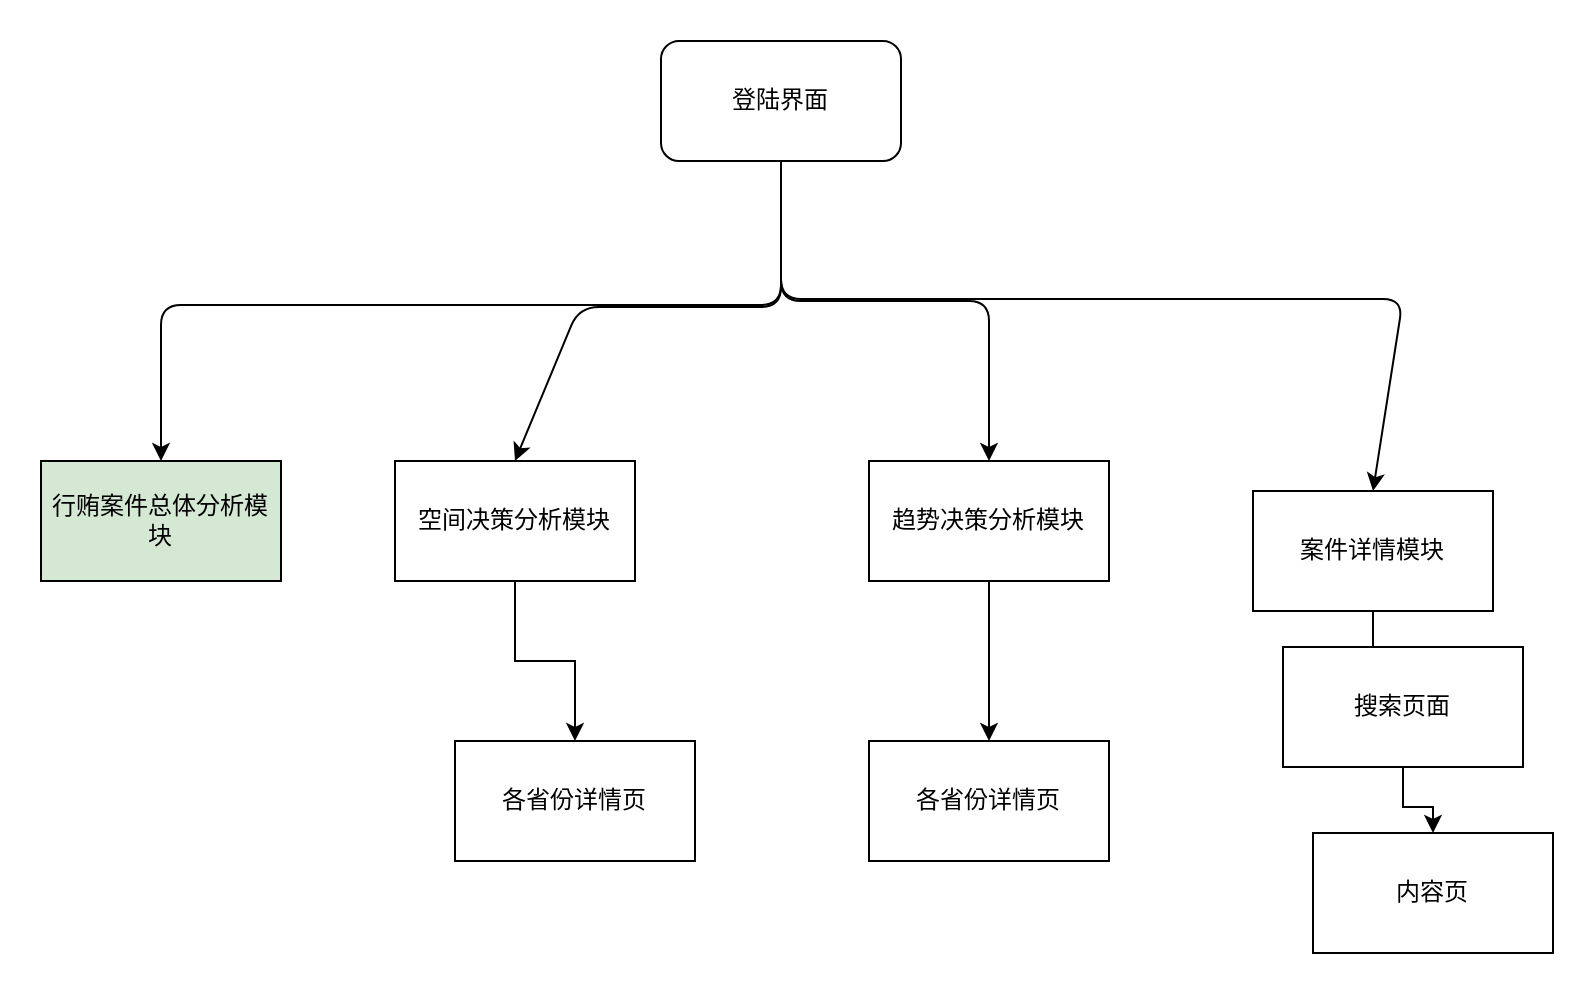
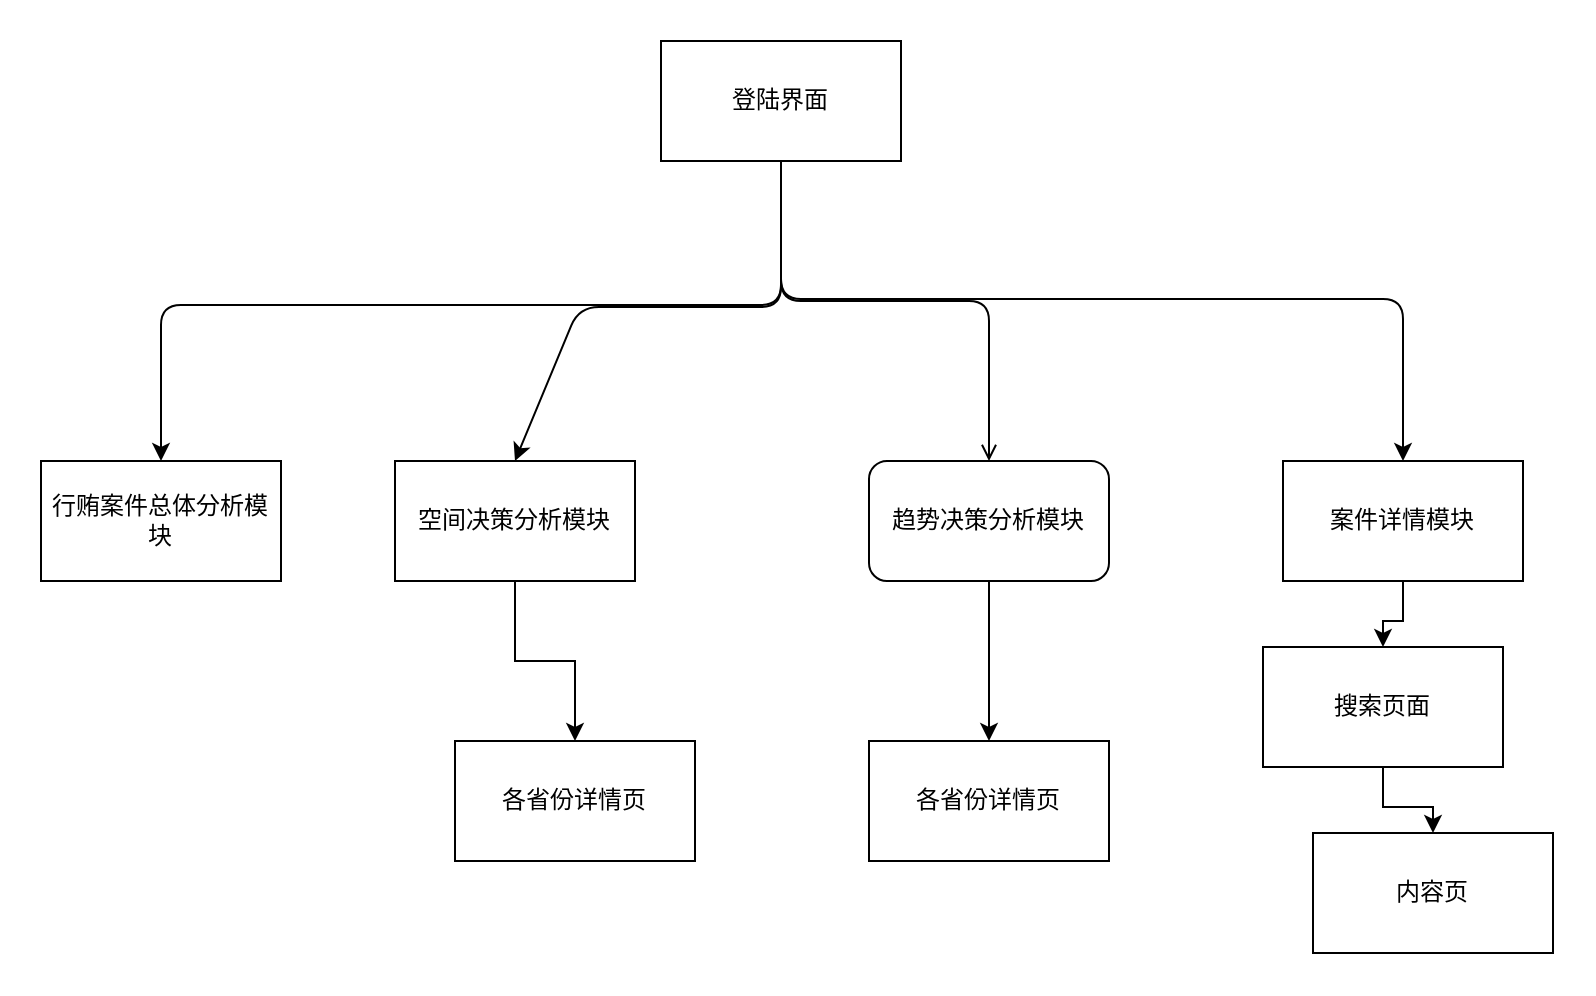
node "登陆界面": shape rounded rectangle -> rectangle
edge "登陆界面" -> "趋势决策分析模块": arrowhead classic -> open
node "行贿案件总体分析模块": fillcolor #d5e8d4 -> #ffffff
node "趋势决策分析模块": shape rectangle -> rounded rectangle
node "案件详情模块": moved (1373, 551) -> (1403, 521)
node "搜索页面": moved (1403, 707) -> (1383, 707)
